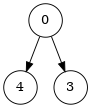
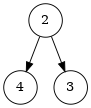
node "0": label "0" -> "2"
